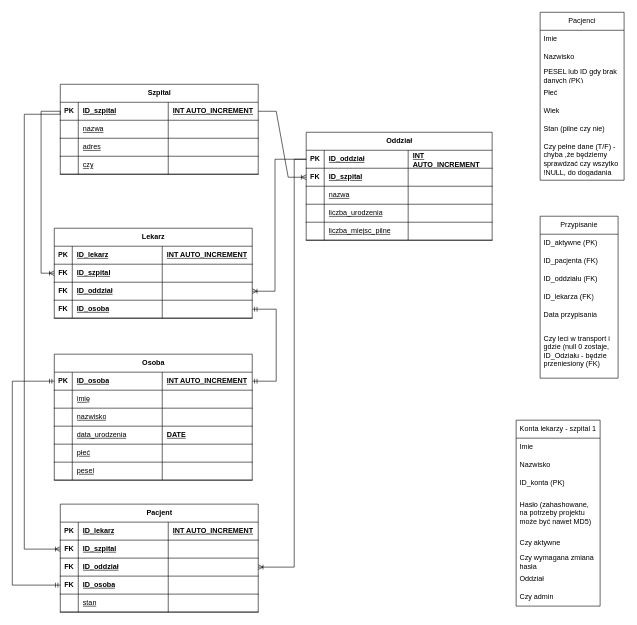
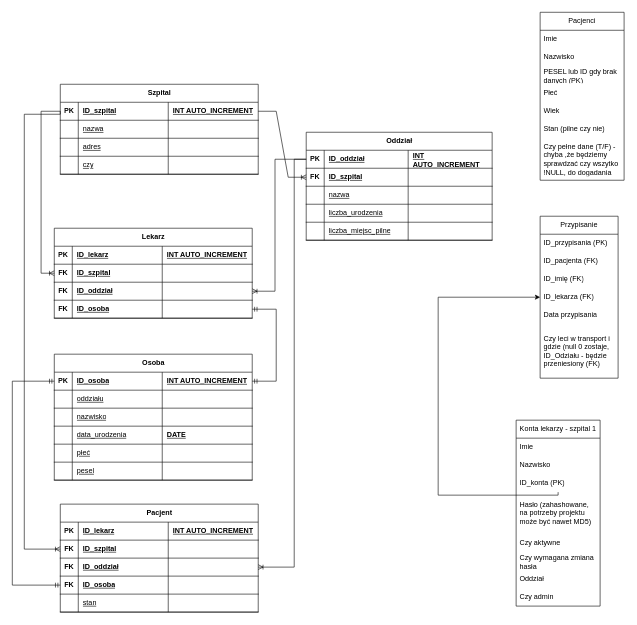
node "ID_aktywne (PK)": label "ID_aktywne (PK)" -> "ID_przypisania (PK)"
node "ID_oddziału (FK)": label "ID_oddziału (FK)" -> "ID_imię (FK)"
node "imię": label "imię" -> "oddziału"
edge "ID_konta (PK)" -> "ID_lekarza (FK)": added
